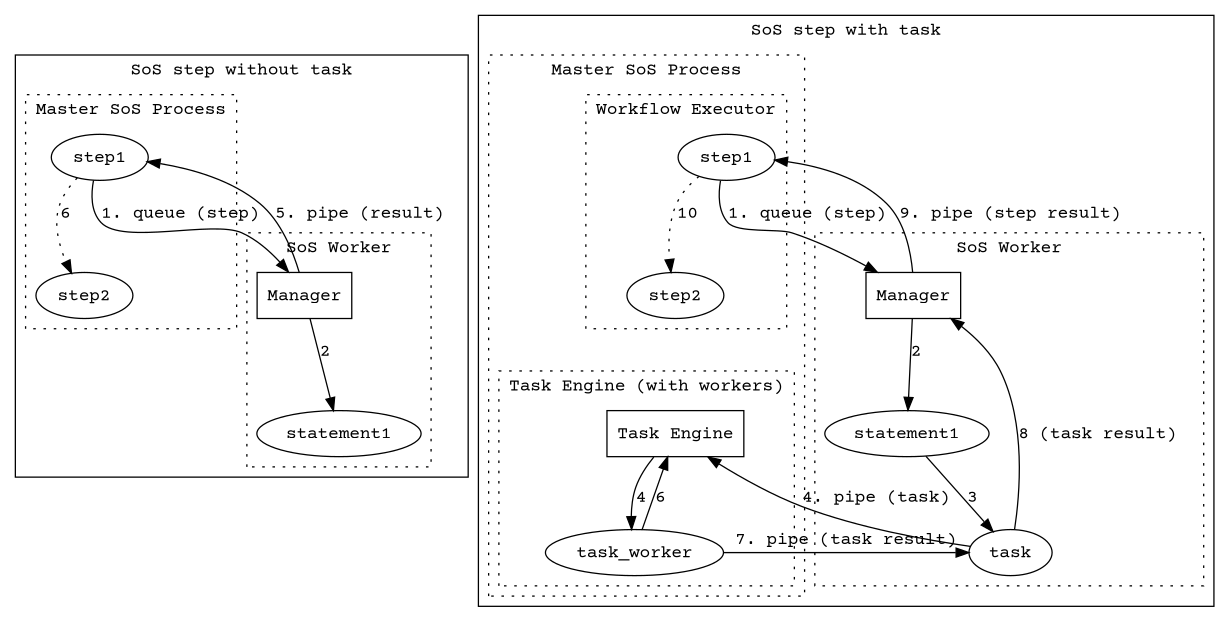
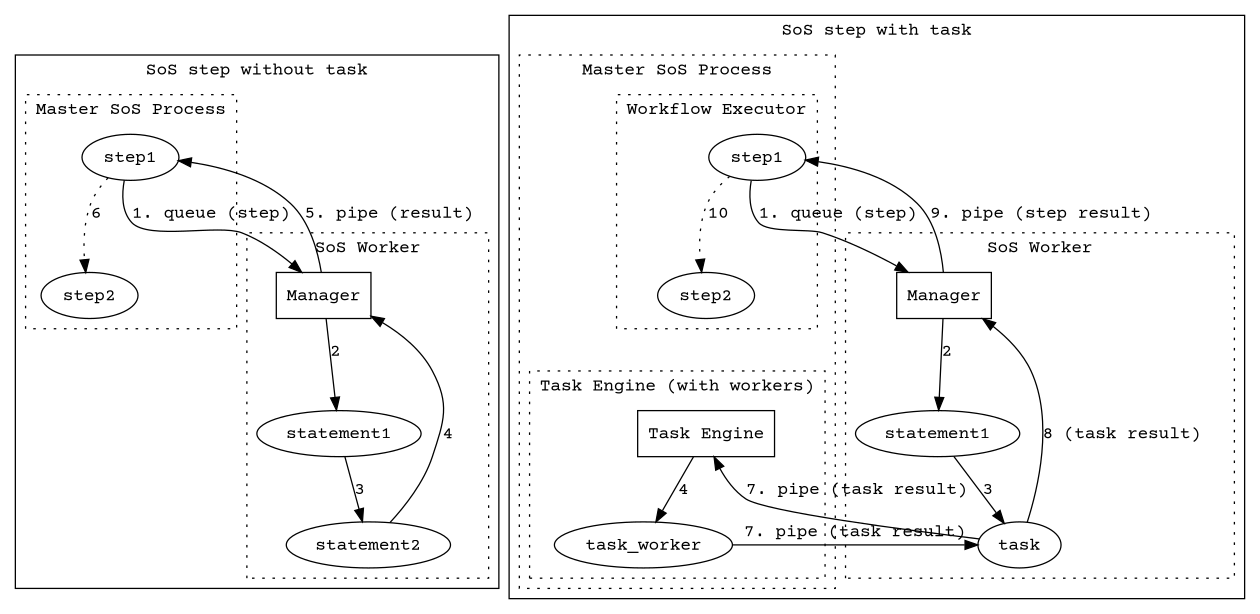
edge "task" -> "Task Engine": label "4. pipe (task)" -> "7. pipe (task result)"
edge "task_worker" -> "Task Engine": removed, label "6"
node "statement2": added
